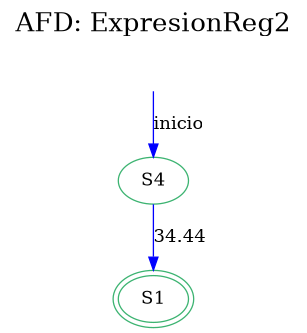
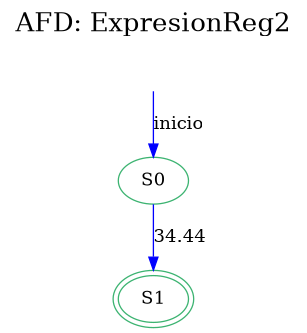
node "S4": label "S4" -> "S0"
